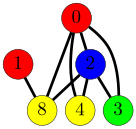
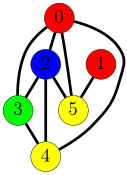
node "8": label "8" -> "5"
edge "3" -- "4": added
